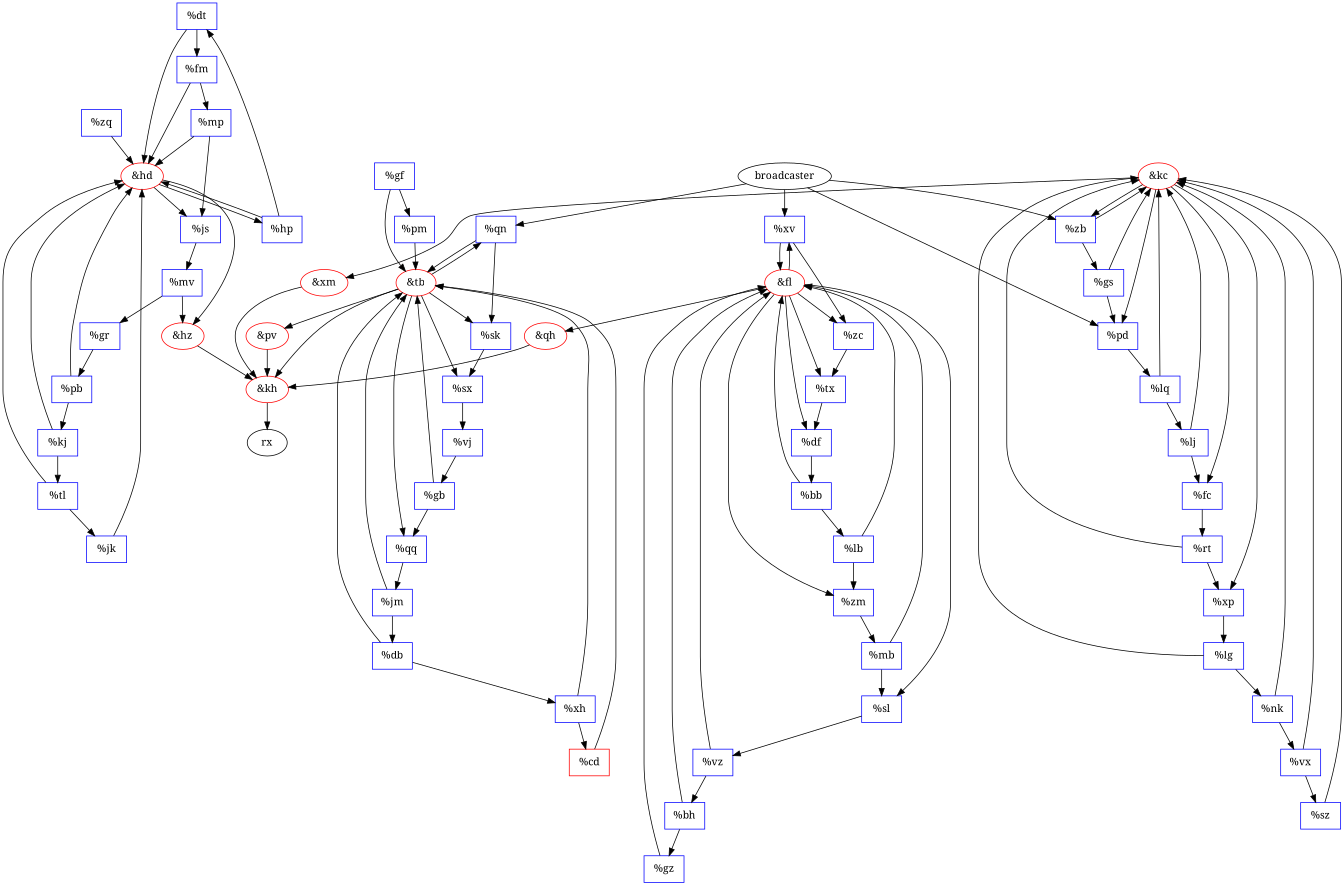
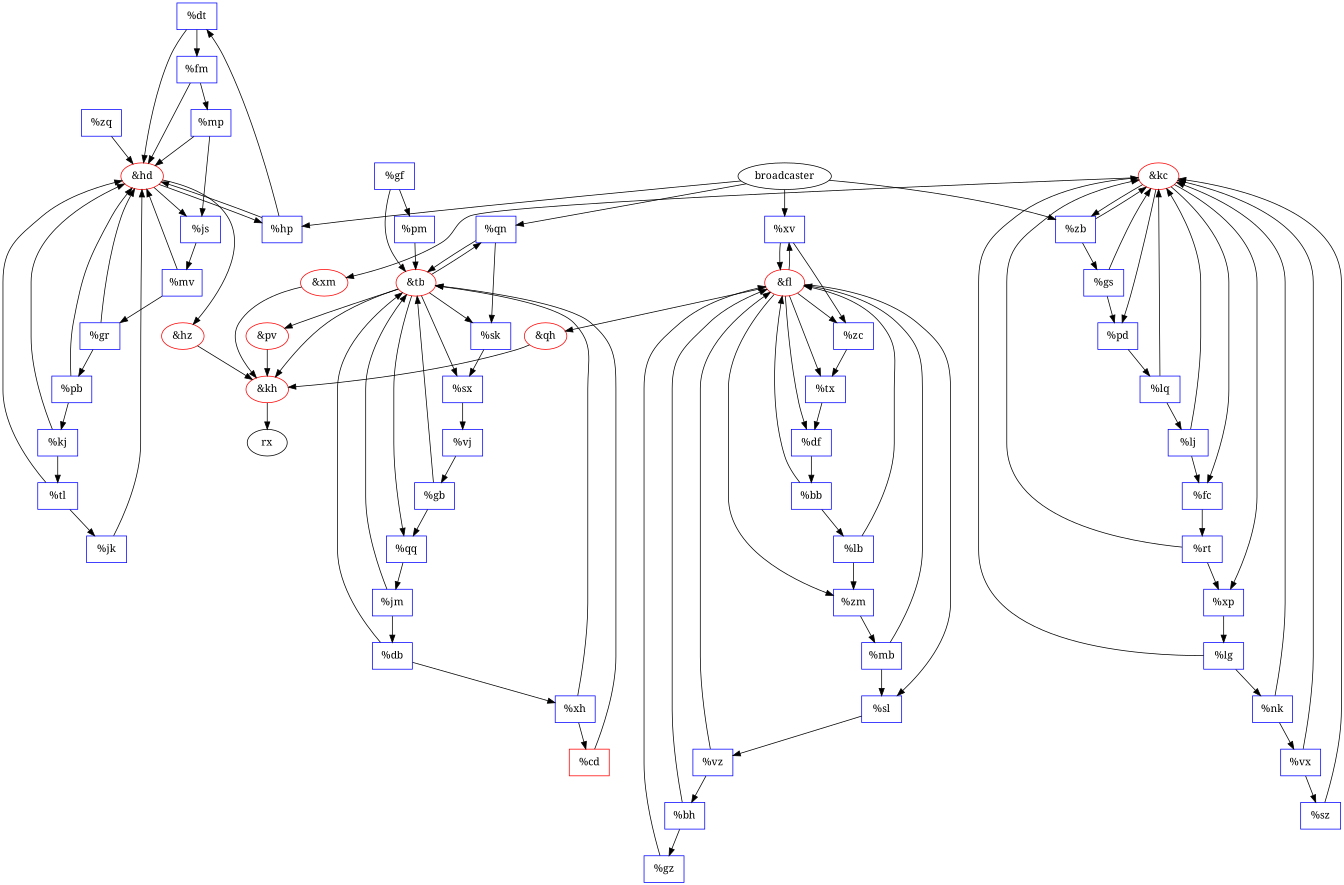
edge "broadcaster" -> "%pd": now "broadcaster" -> "%hp"
edge "%gr" -> "&hd": added
edge "%mv" -> "&hz": now "%mv" -> "&hd"
